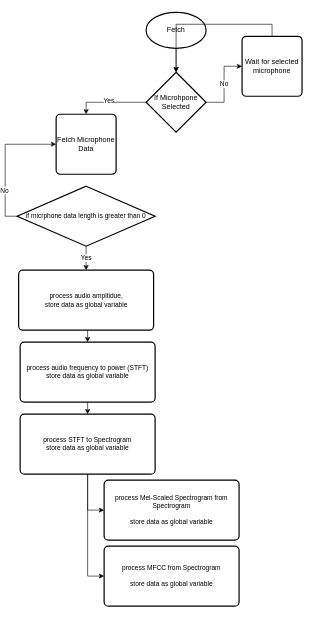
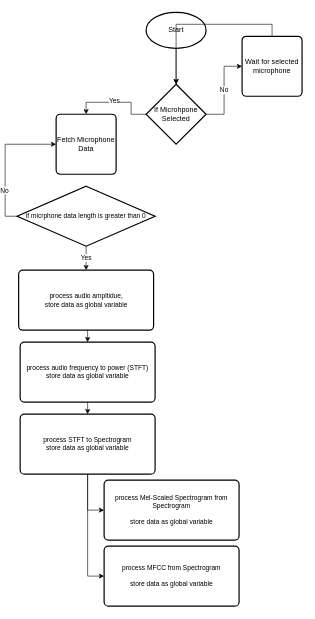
node "Fetch": label "Fetch" -> "Start"
node "If Microhpone Selected": moved (176, 102) -> (176, 114)
